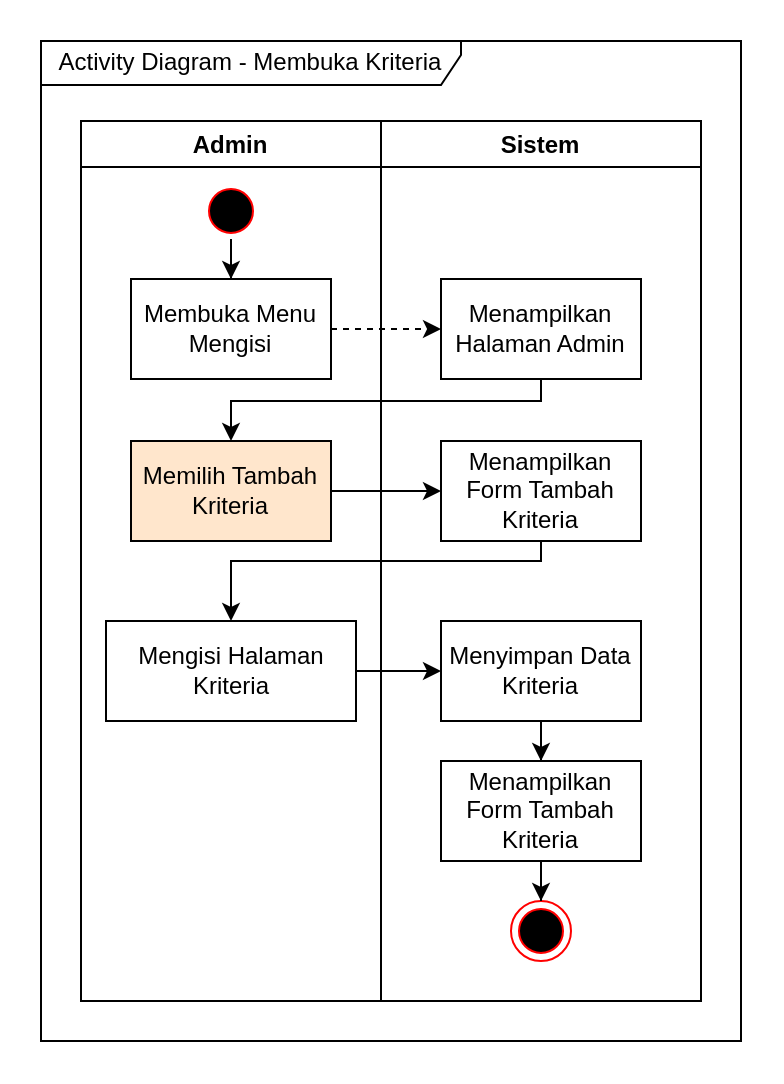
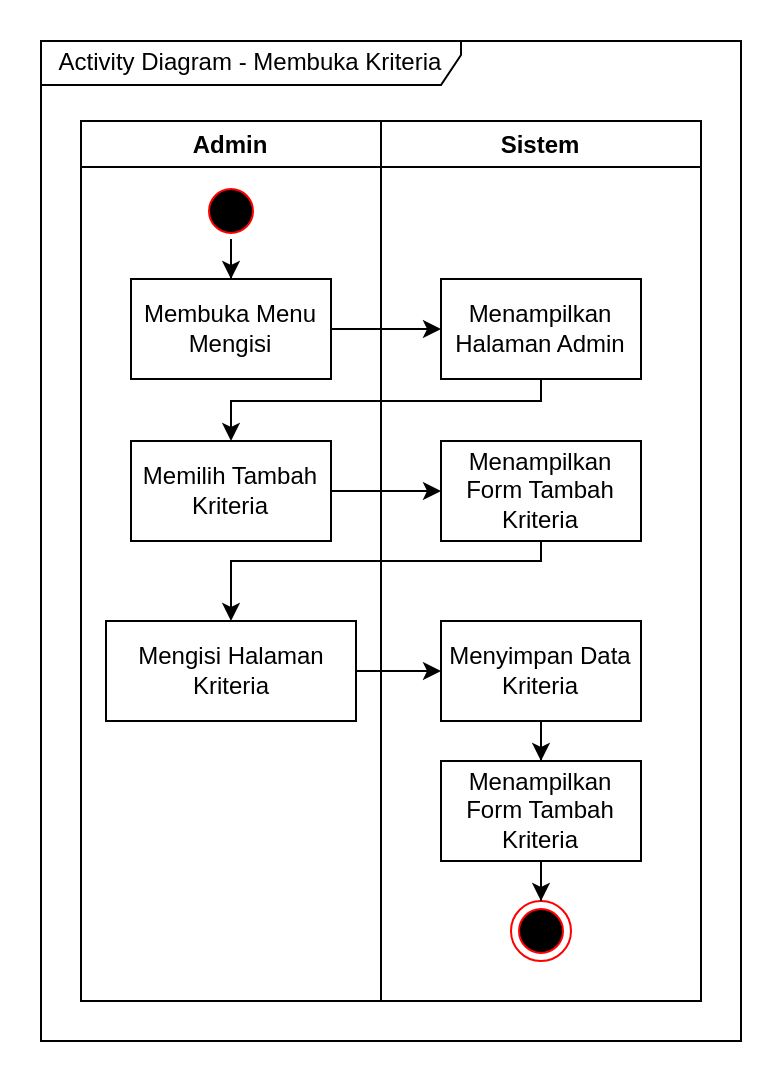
edge "Membuka Menu Mengisi" -> "Menampilkan Halaman Admin": style dashed -> solid
node "Memilih Tambah Kriteria": fillcolor #ffe6cc -> #ffffff
